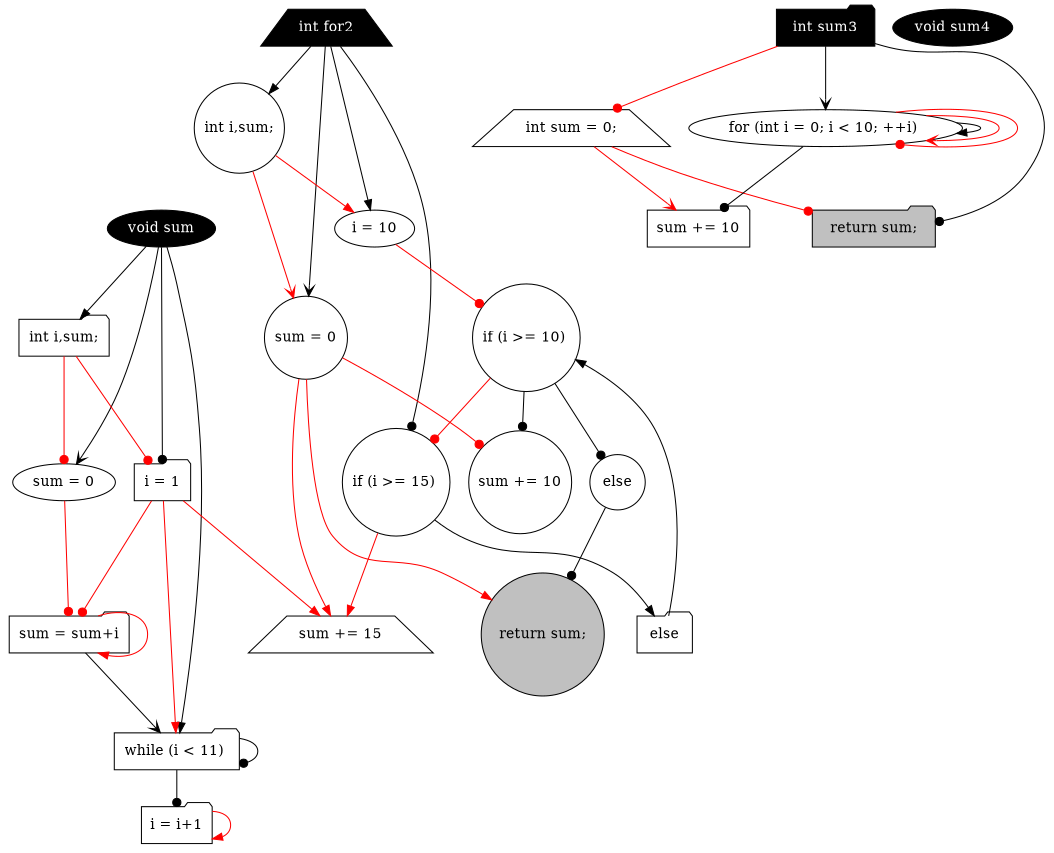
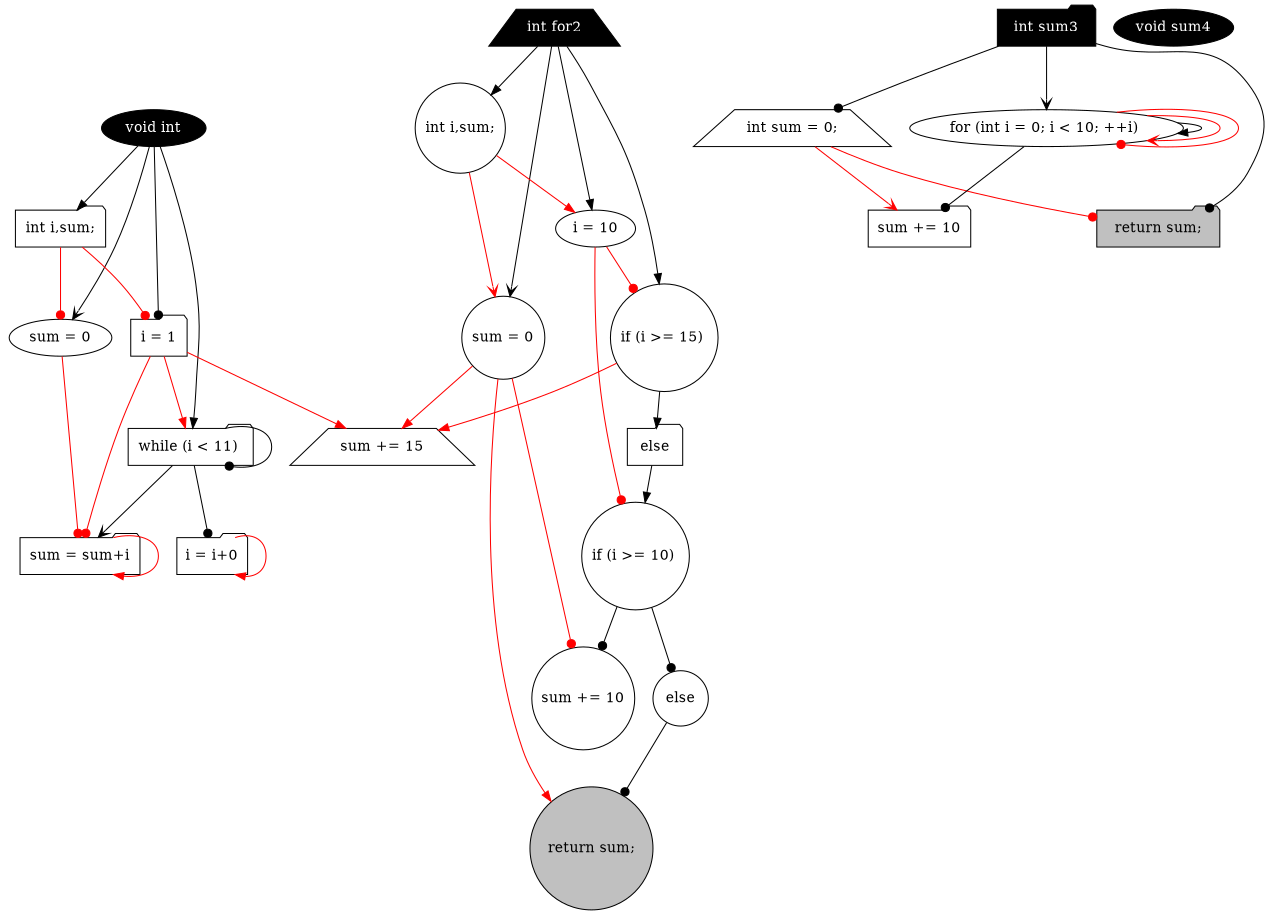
edge "int sum3" -> "int sum = 0;": color red -> black
edge "int for2" -> "if (i >= 15)": arrowhead dot -> normal
node "void sum": label "void sum" -> "void int"
edge "if (i >= 10)" -> "if (i >= 15)": now "i = 10" -> "if (i >= 15)"
edge "sum = sum+i" -> "while (i < 11)": reversed
node "i = i+1": label "i = i+1" -> "i = i+0"
